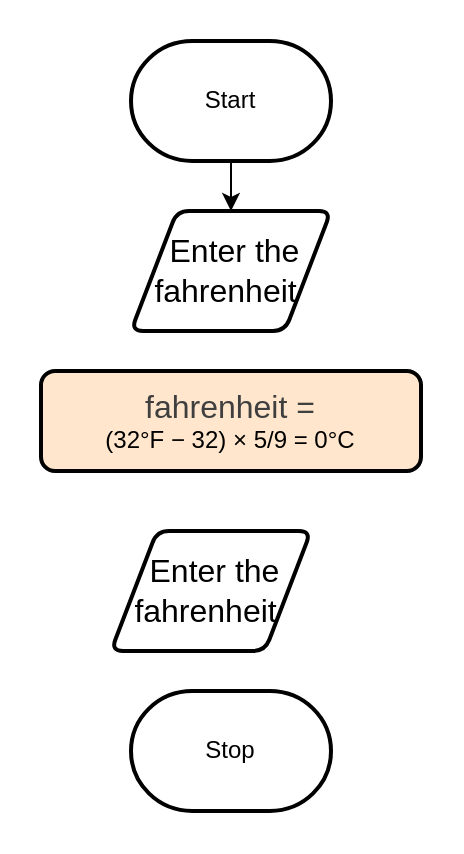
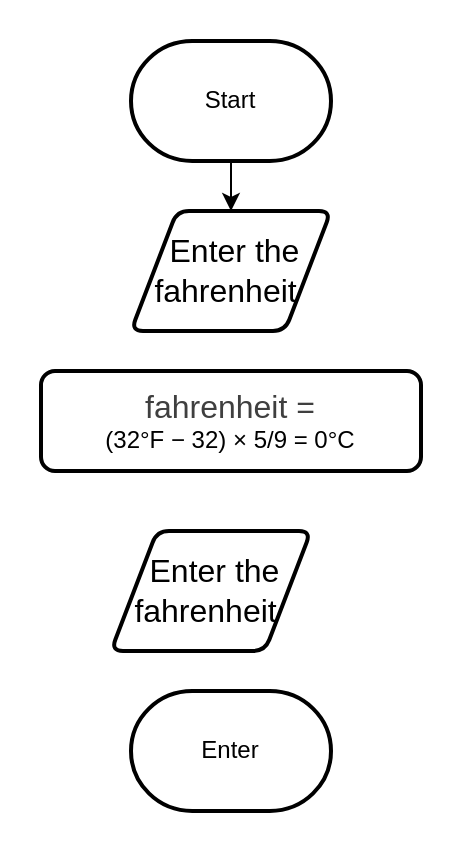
node "fahrenheit =(32°F − 32) × 5/9 = 0°C": fillcolor #ffe6cc -> #ffffff
node "Stop": label "Stop" -> "Enter"
